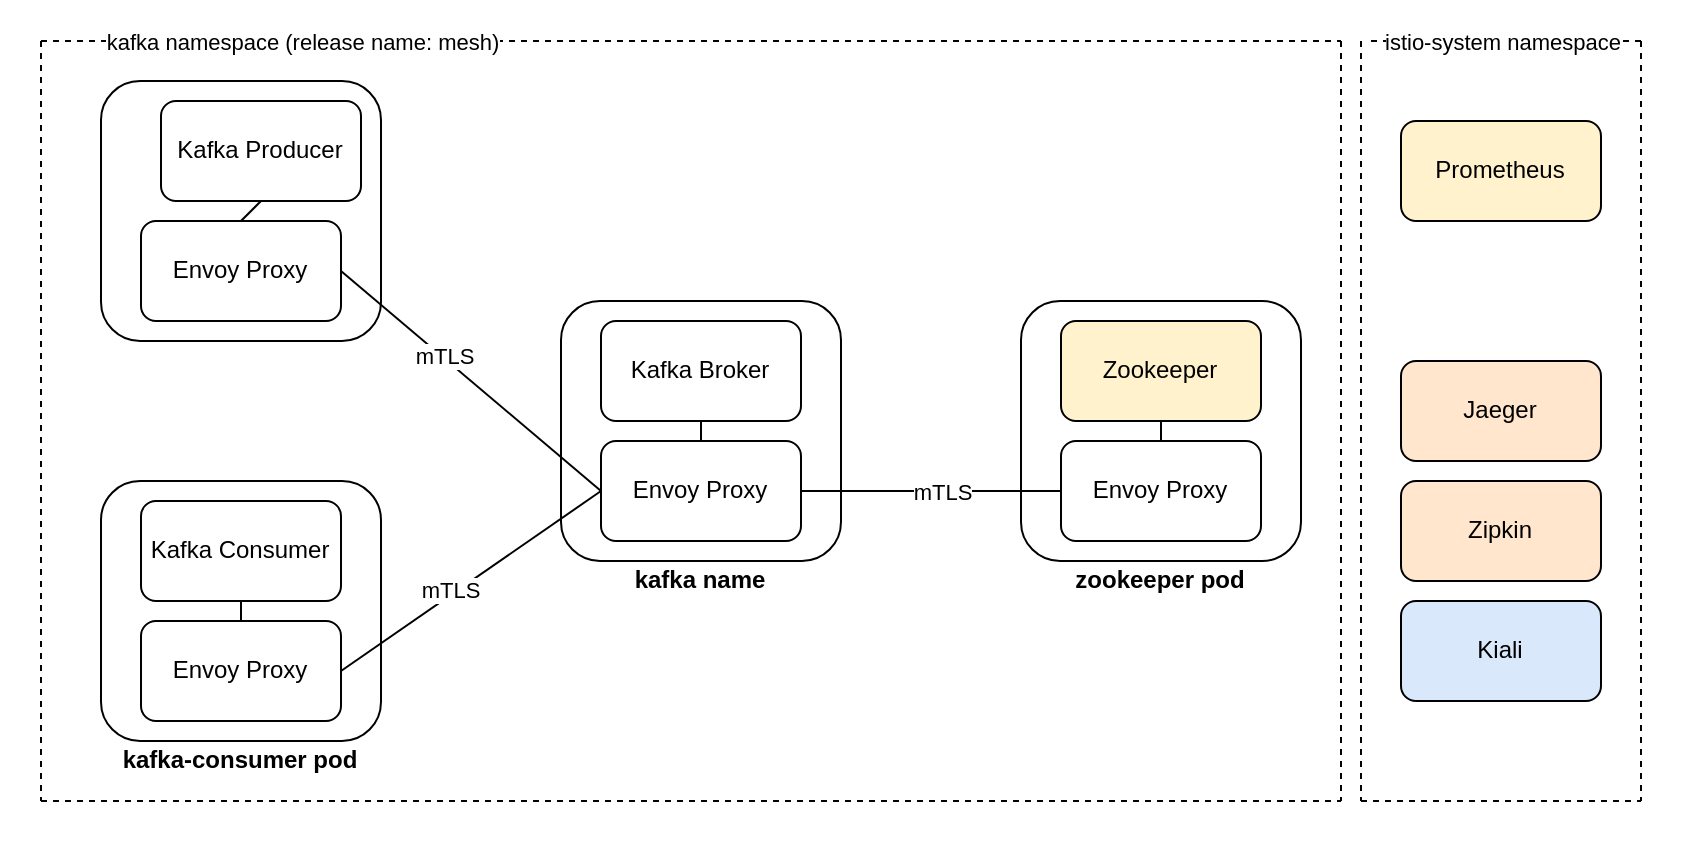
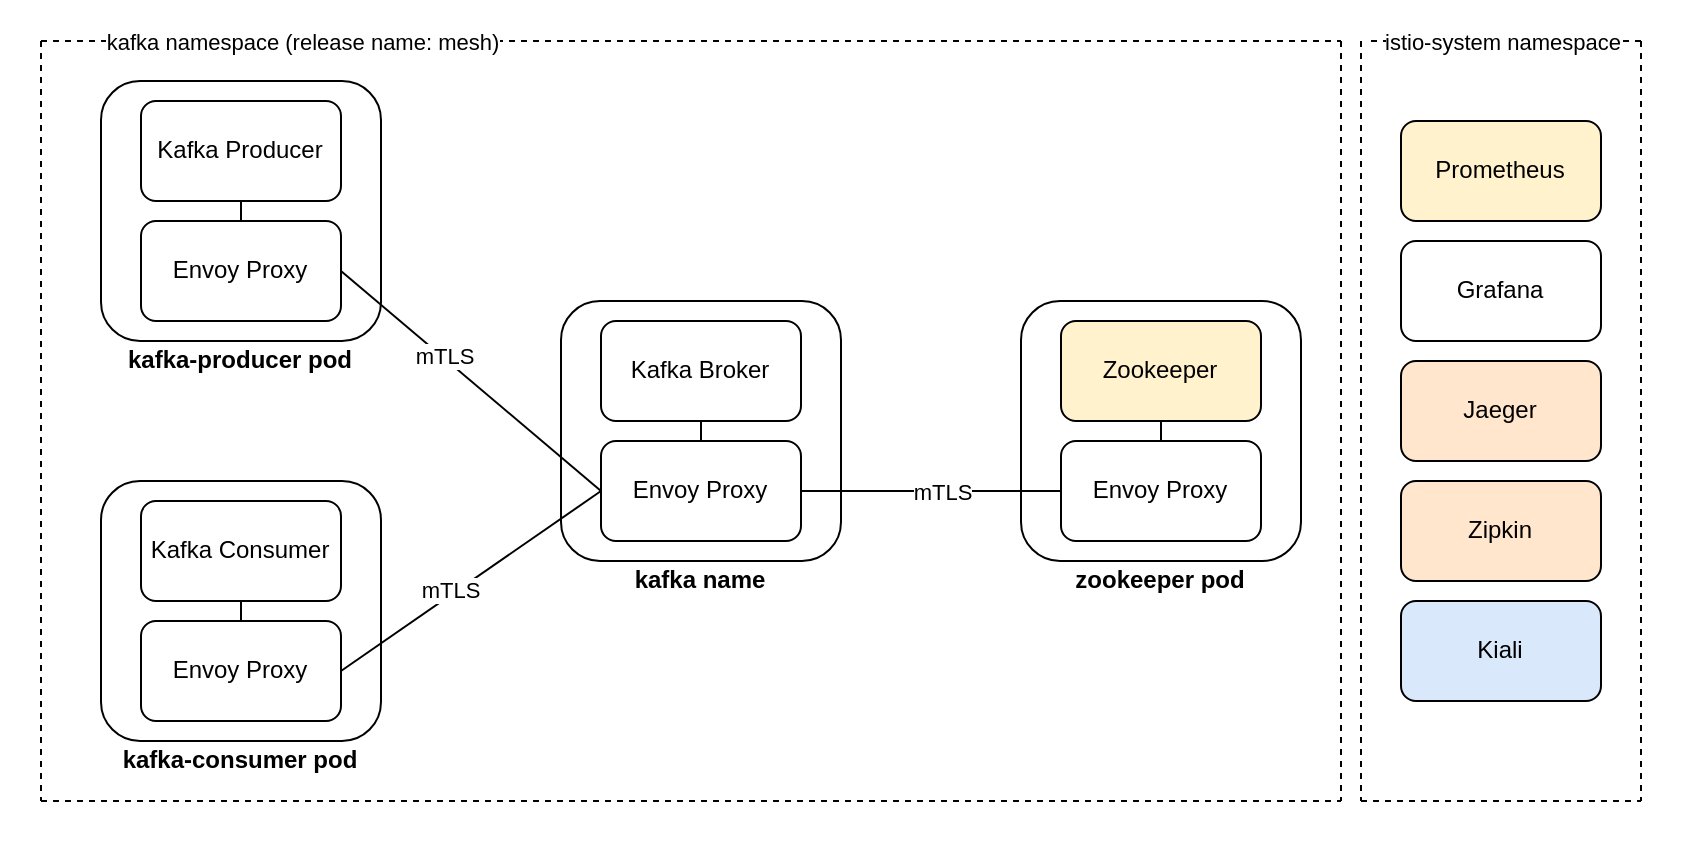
node "Kafka Producer": moved (261, 151) -> (241, 151)
node "Grafana": added
node "kafka-producer pod": added
